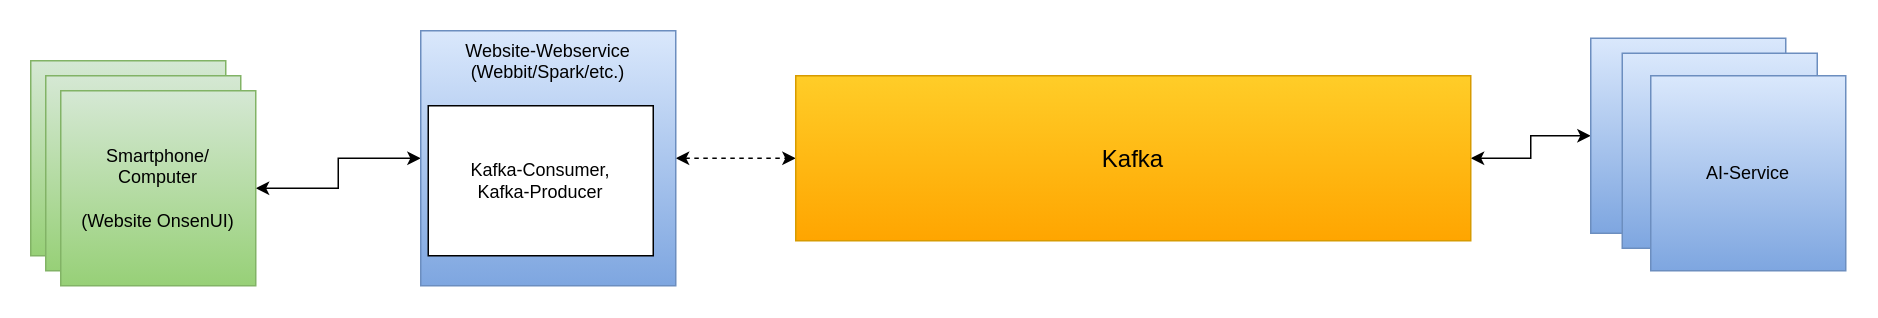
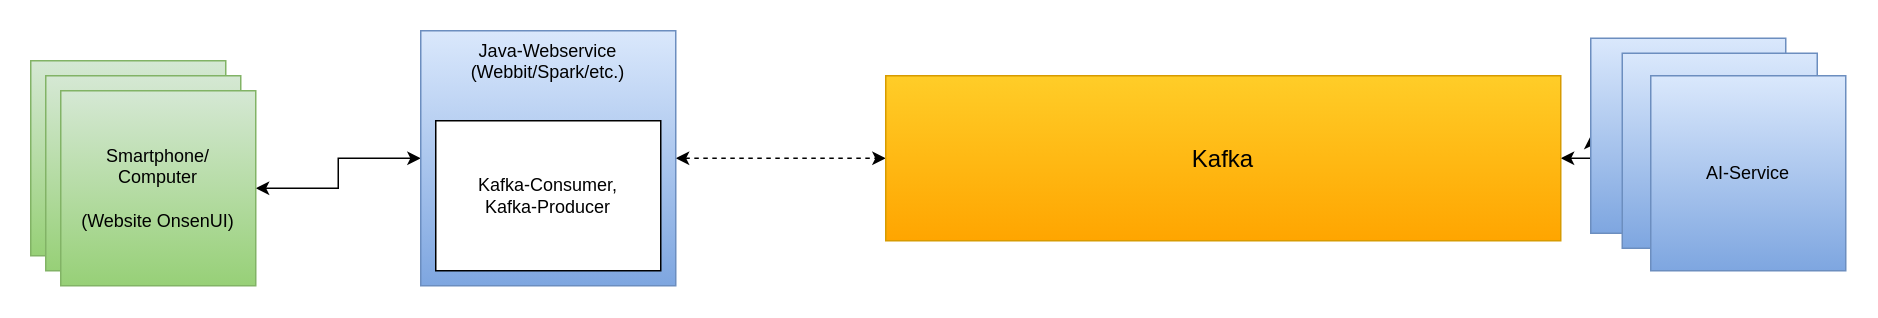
node "Website-Webservice (Webbit/Spark/etc.)": label "Website-Webservice (Webbit/Spark/etc.)" -> "Java-Webservice (Webbit/Spark/etc.)"
node "Kafka": moved (1133, 158) -> (1223, 158)
node "Kafka-Consumer,Kafka-Producer": moved (541, 181) -> (548, 196)
